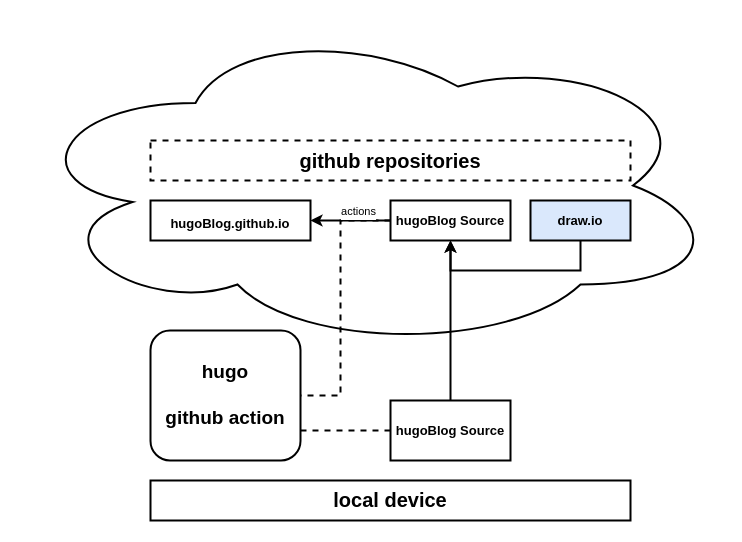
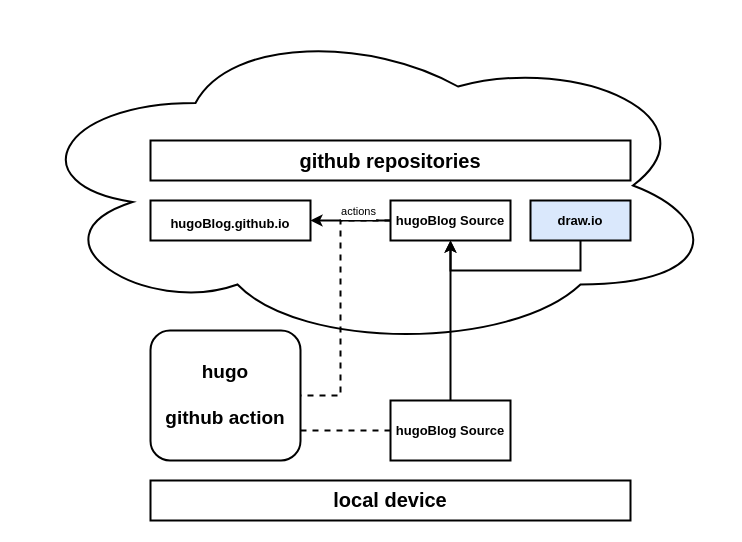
node "github repositories": style dashed -> solid
